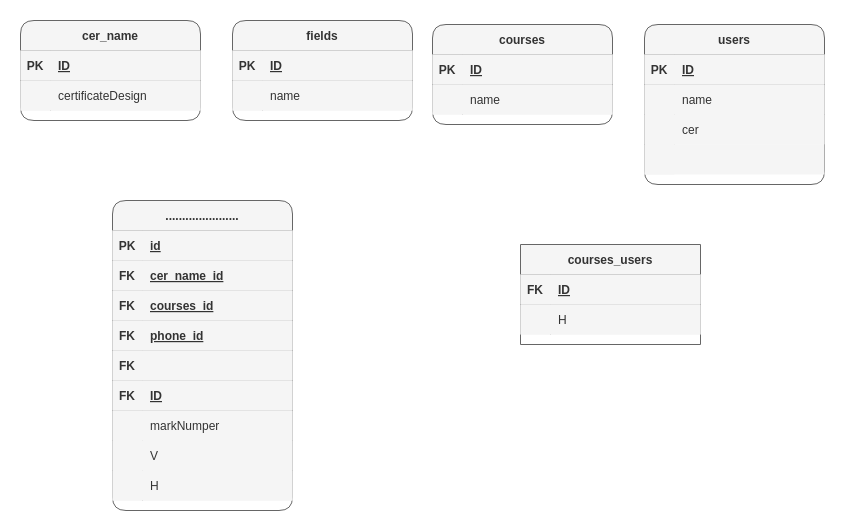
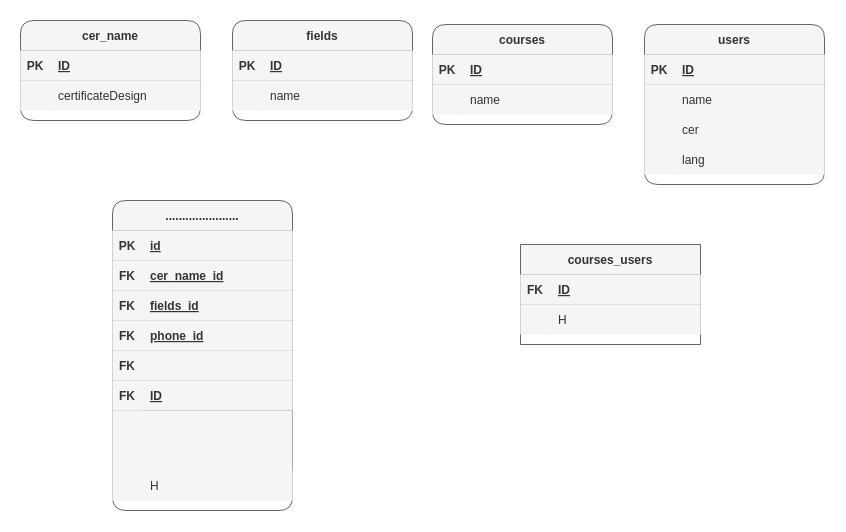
node "lang": added
node "courses_id": label "courses_id" -> "fields_id"
node "markNumper": removed
node "V": removed
